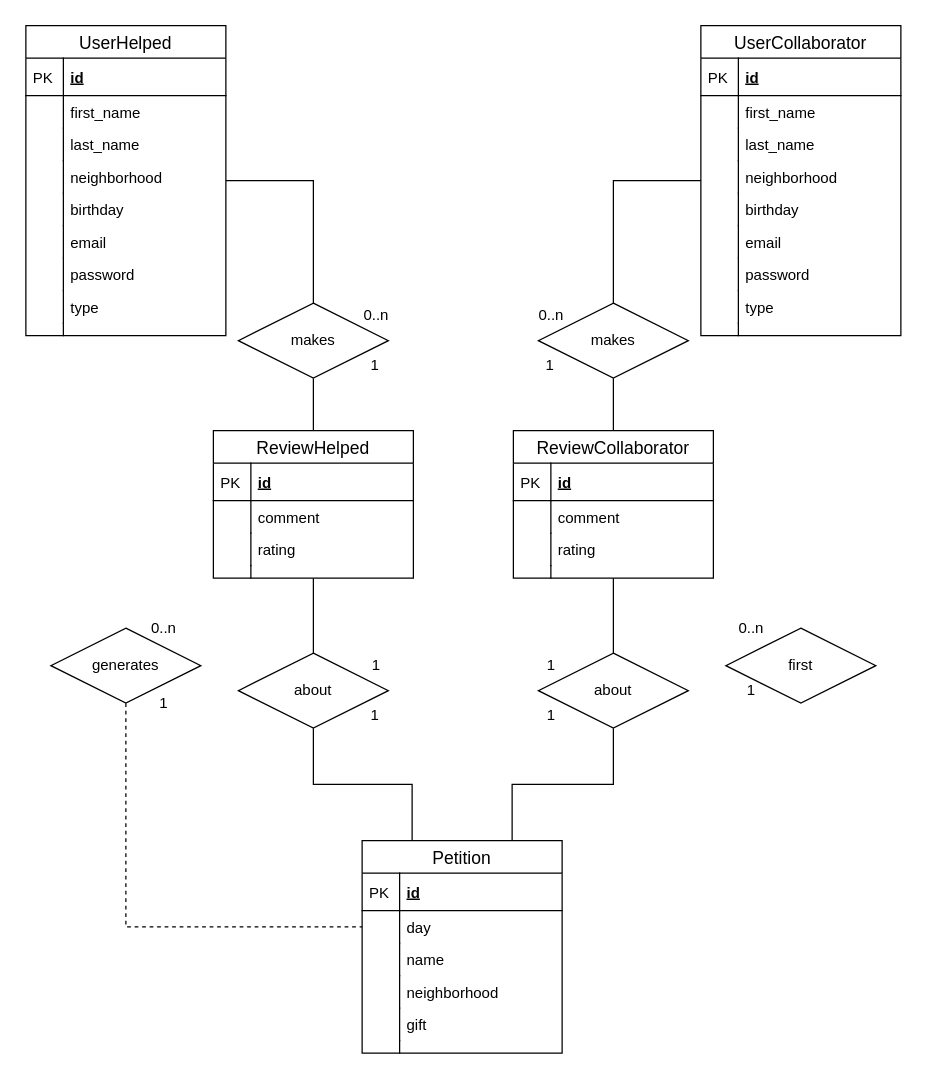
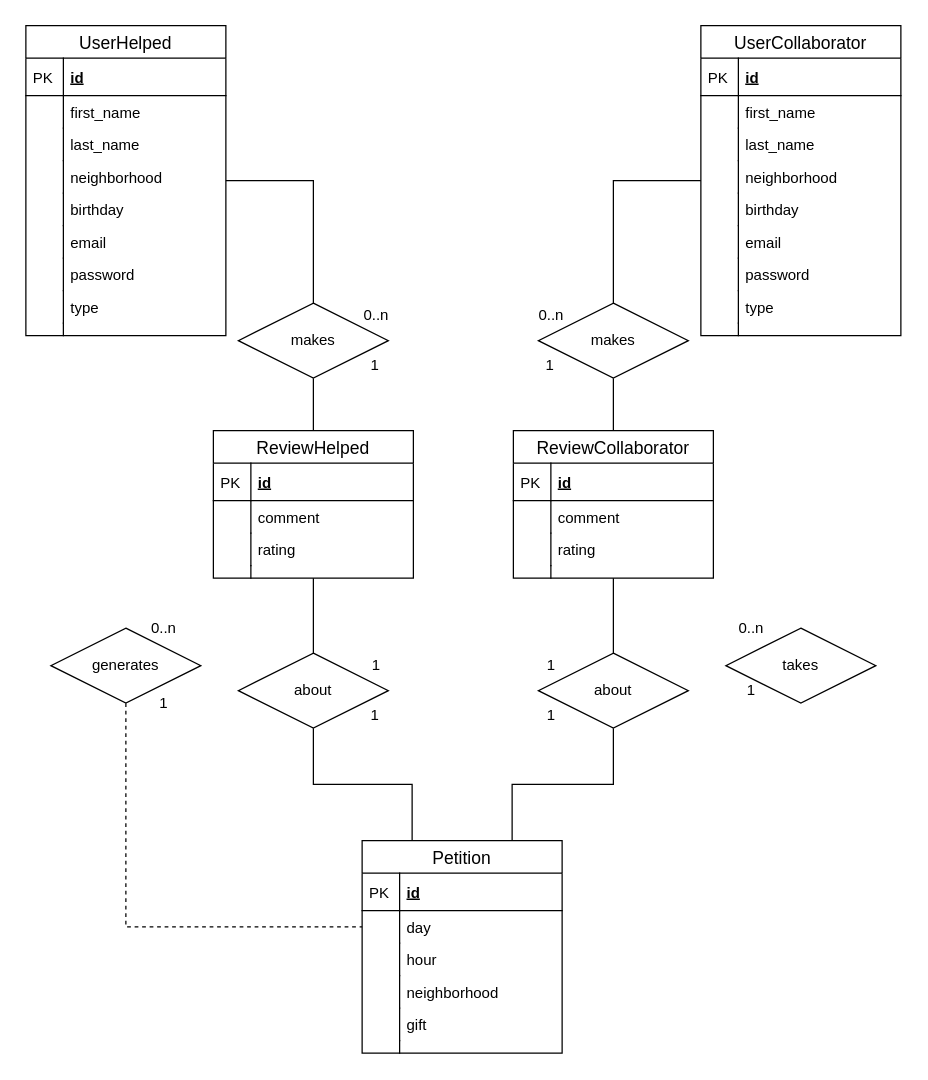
node "first": label "first" -> "takes"
node "name": label "name" -> "hour"
